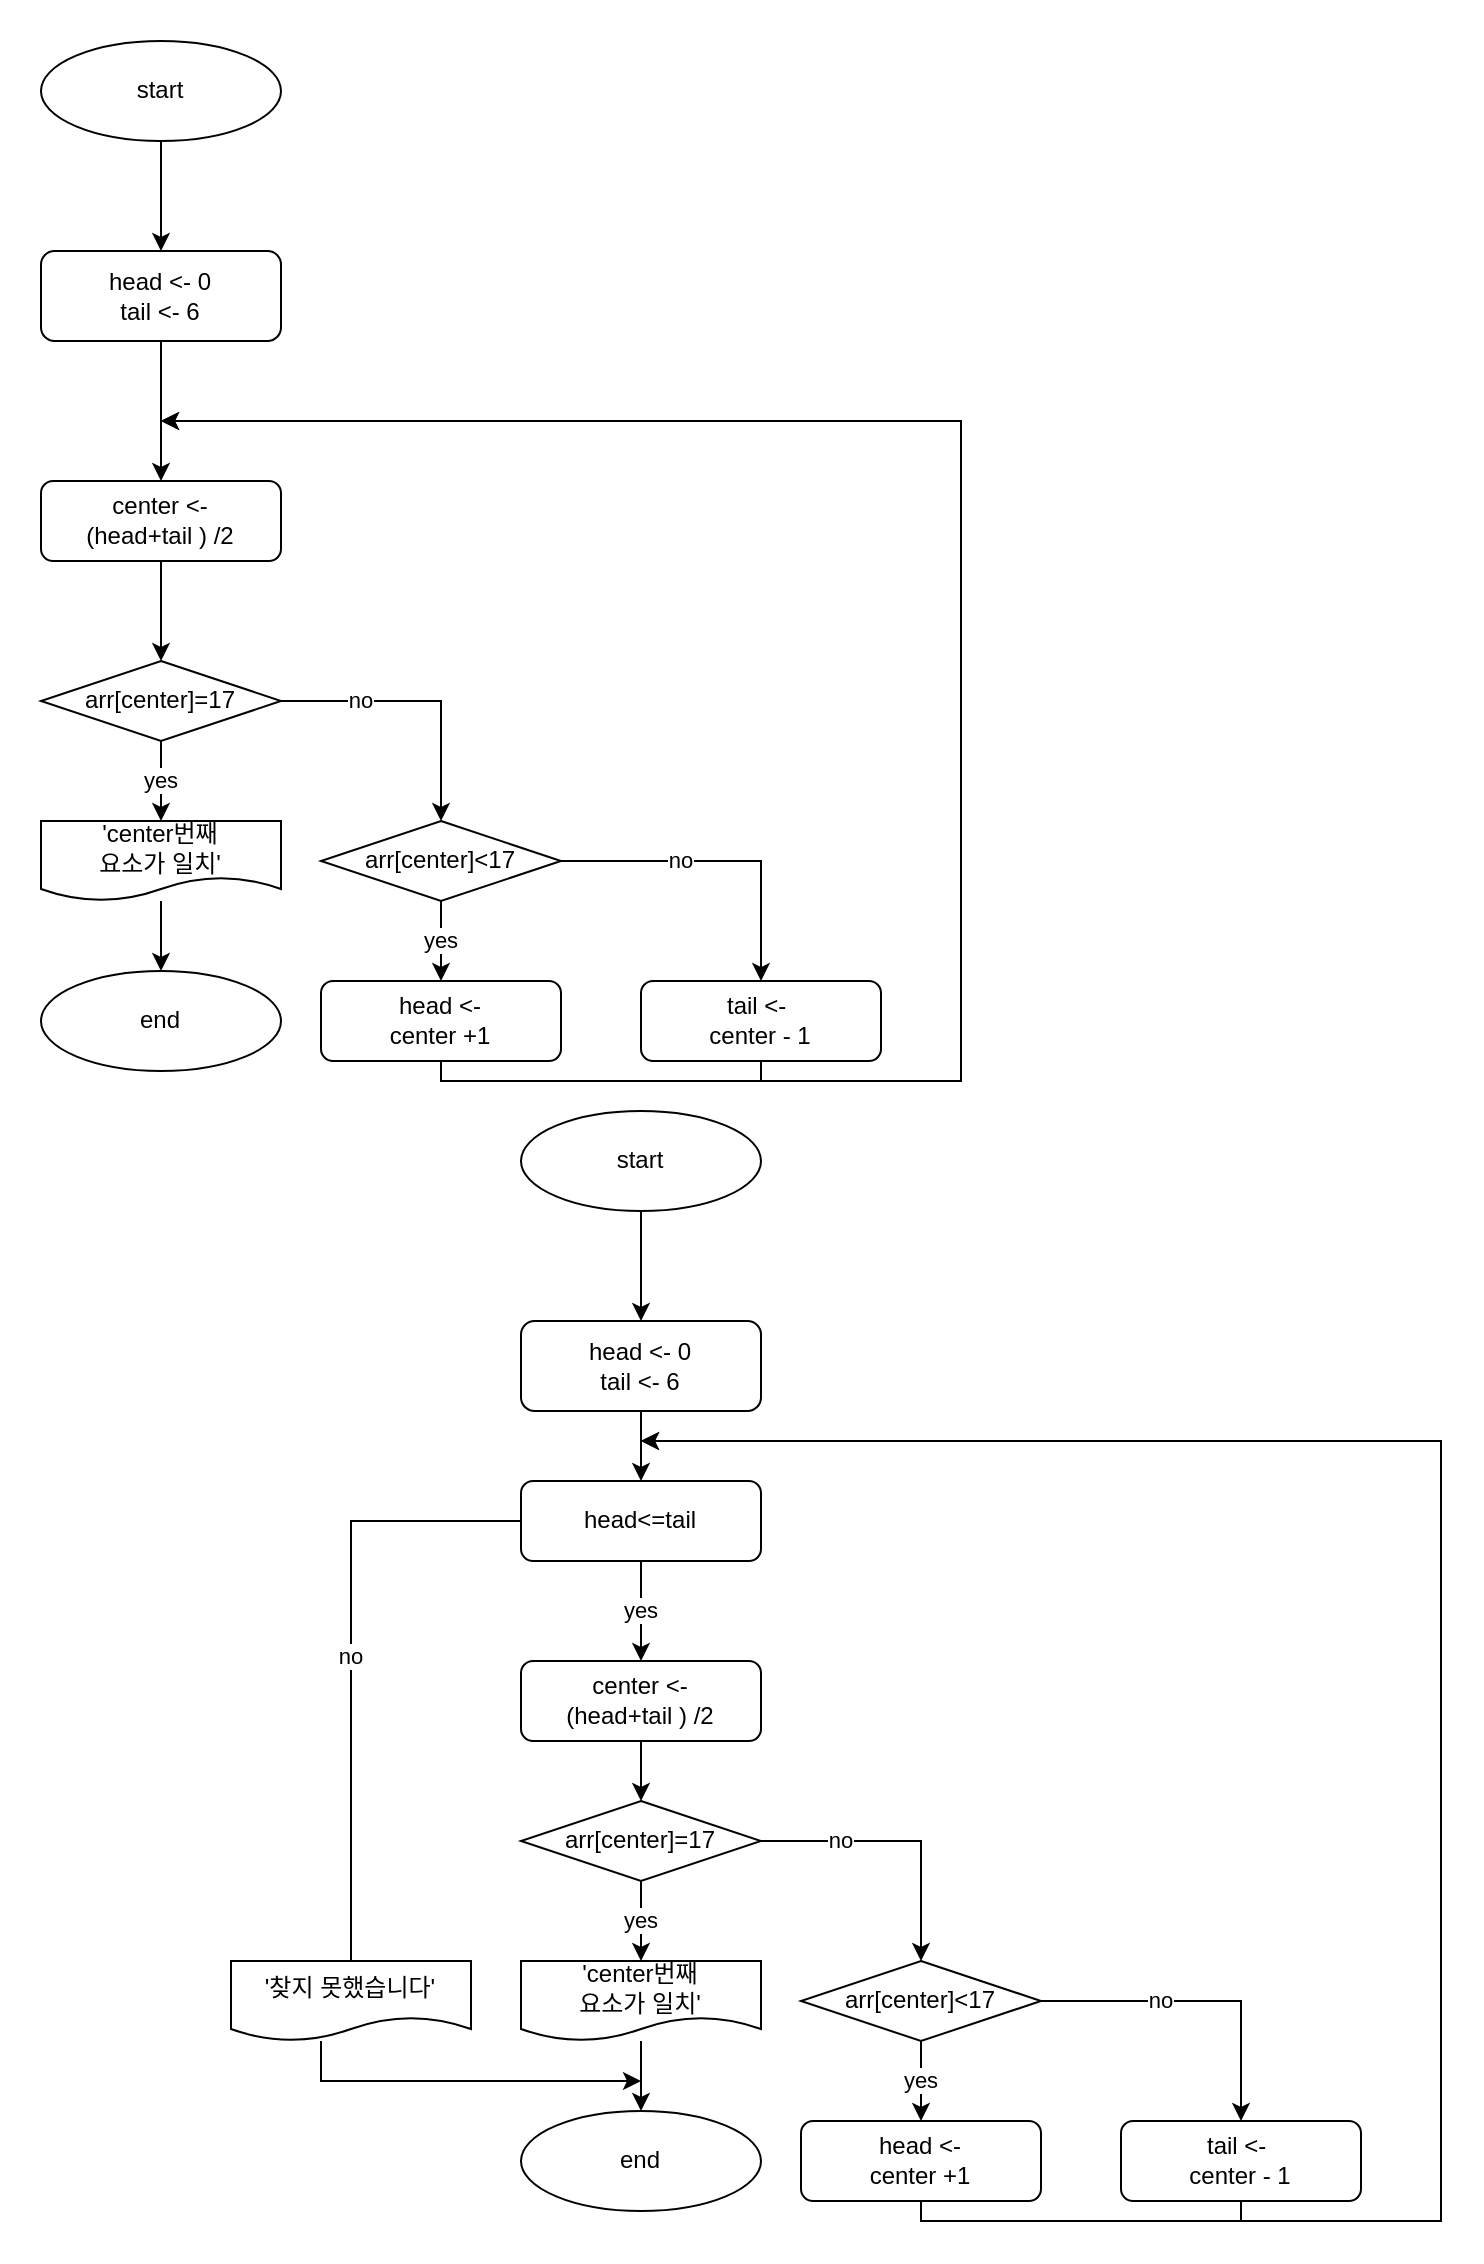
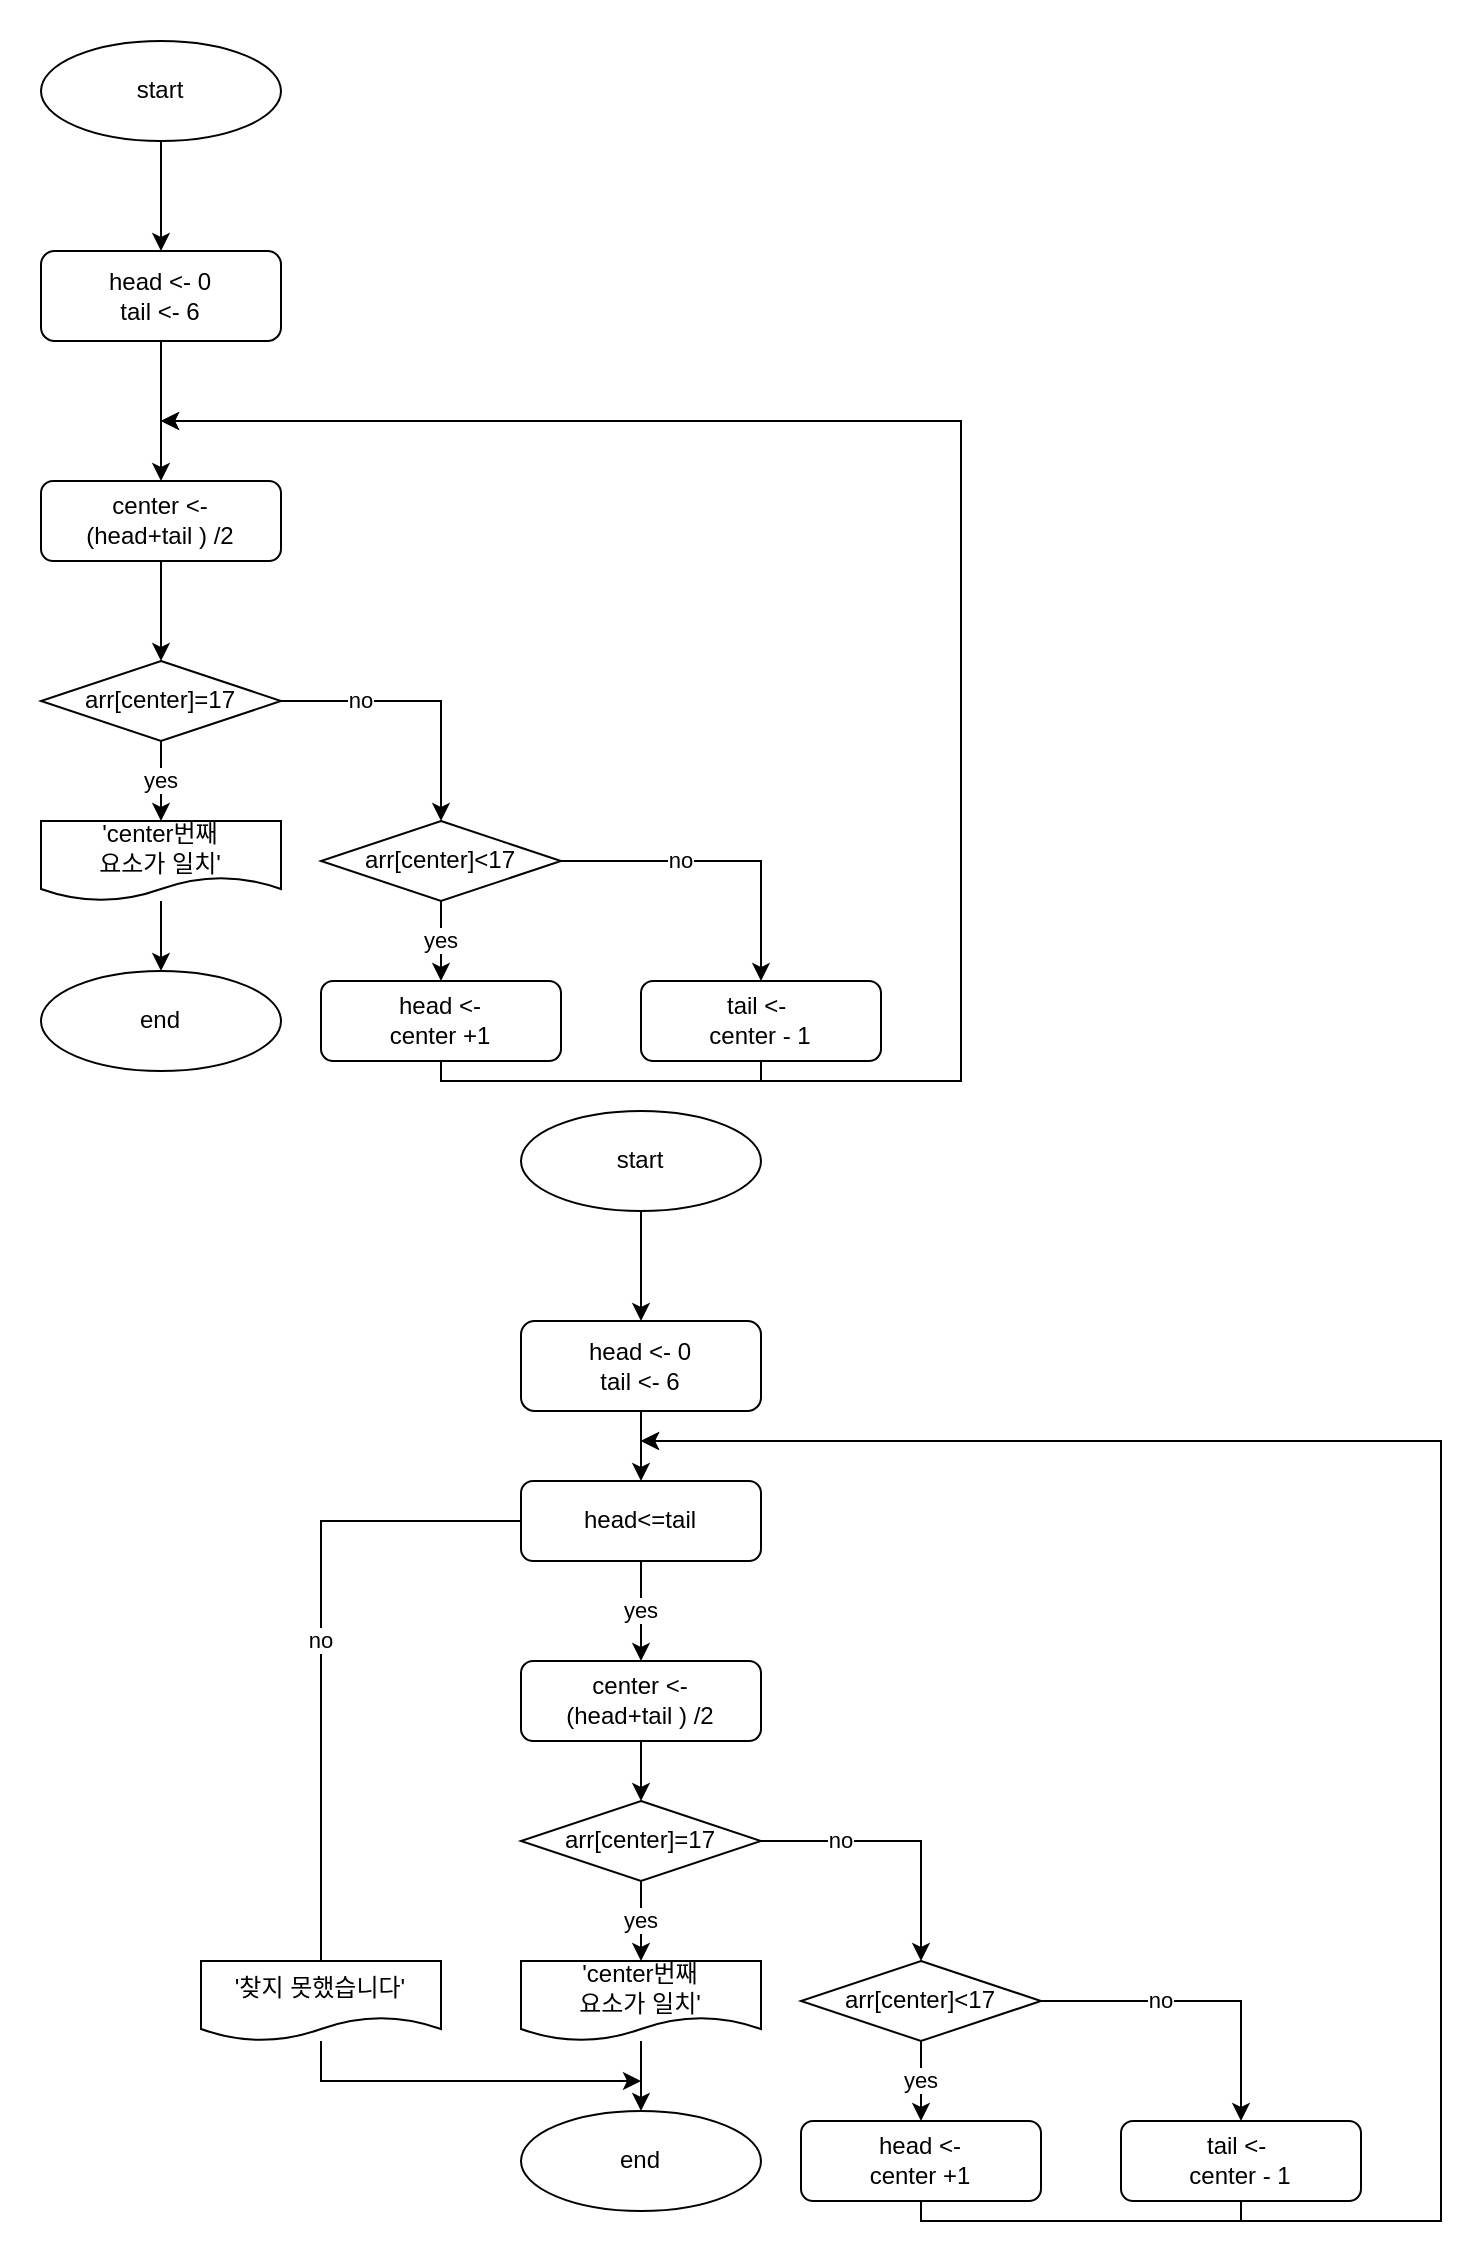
node "'찾지 못했습니다'": moved (351, 2001) -> (321, 2001)
